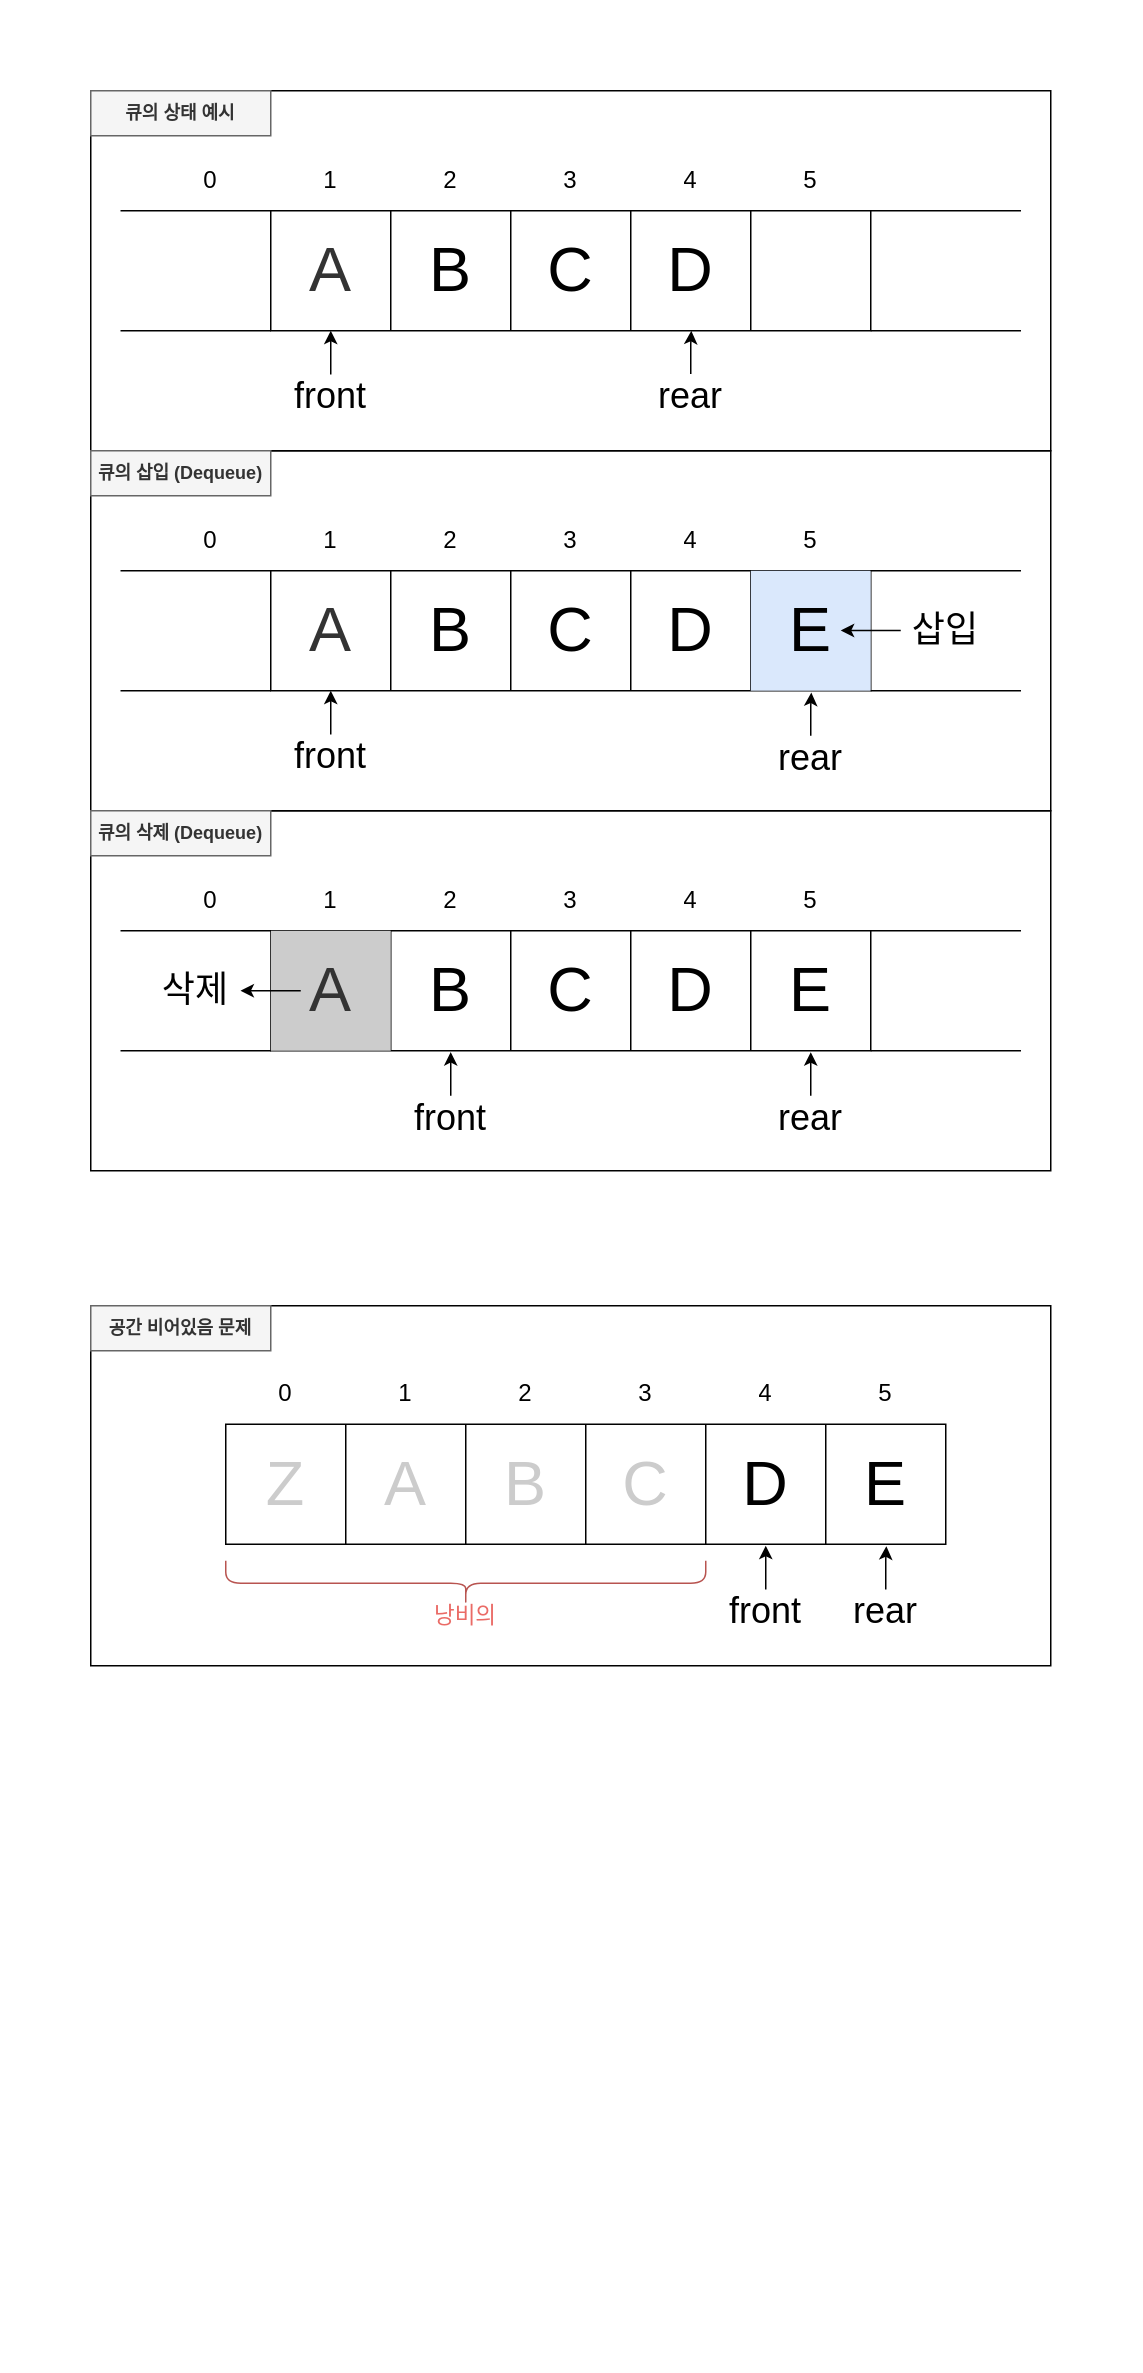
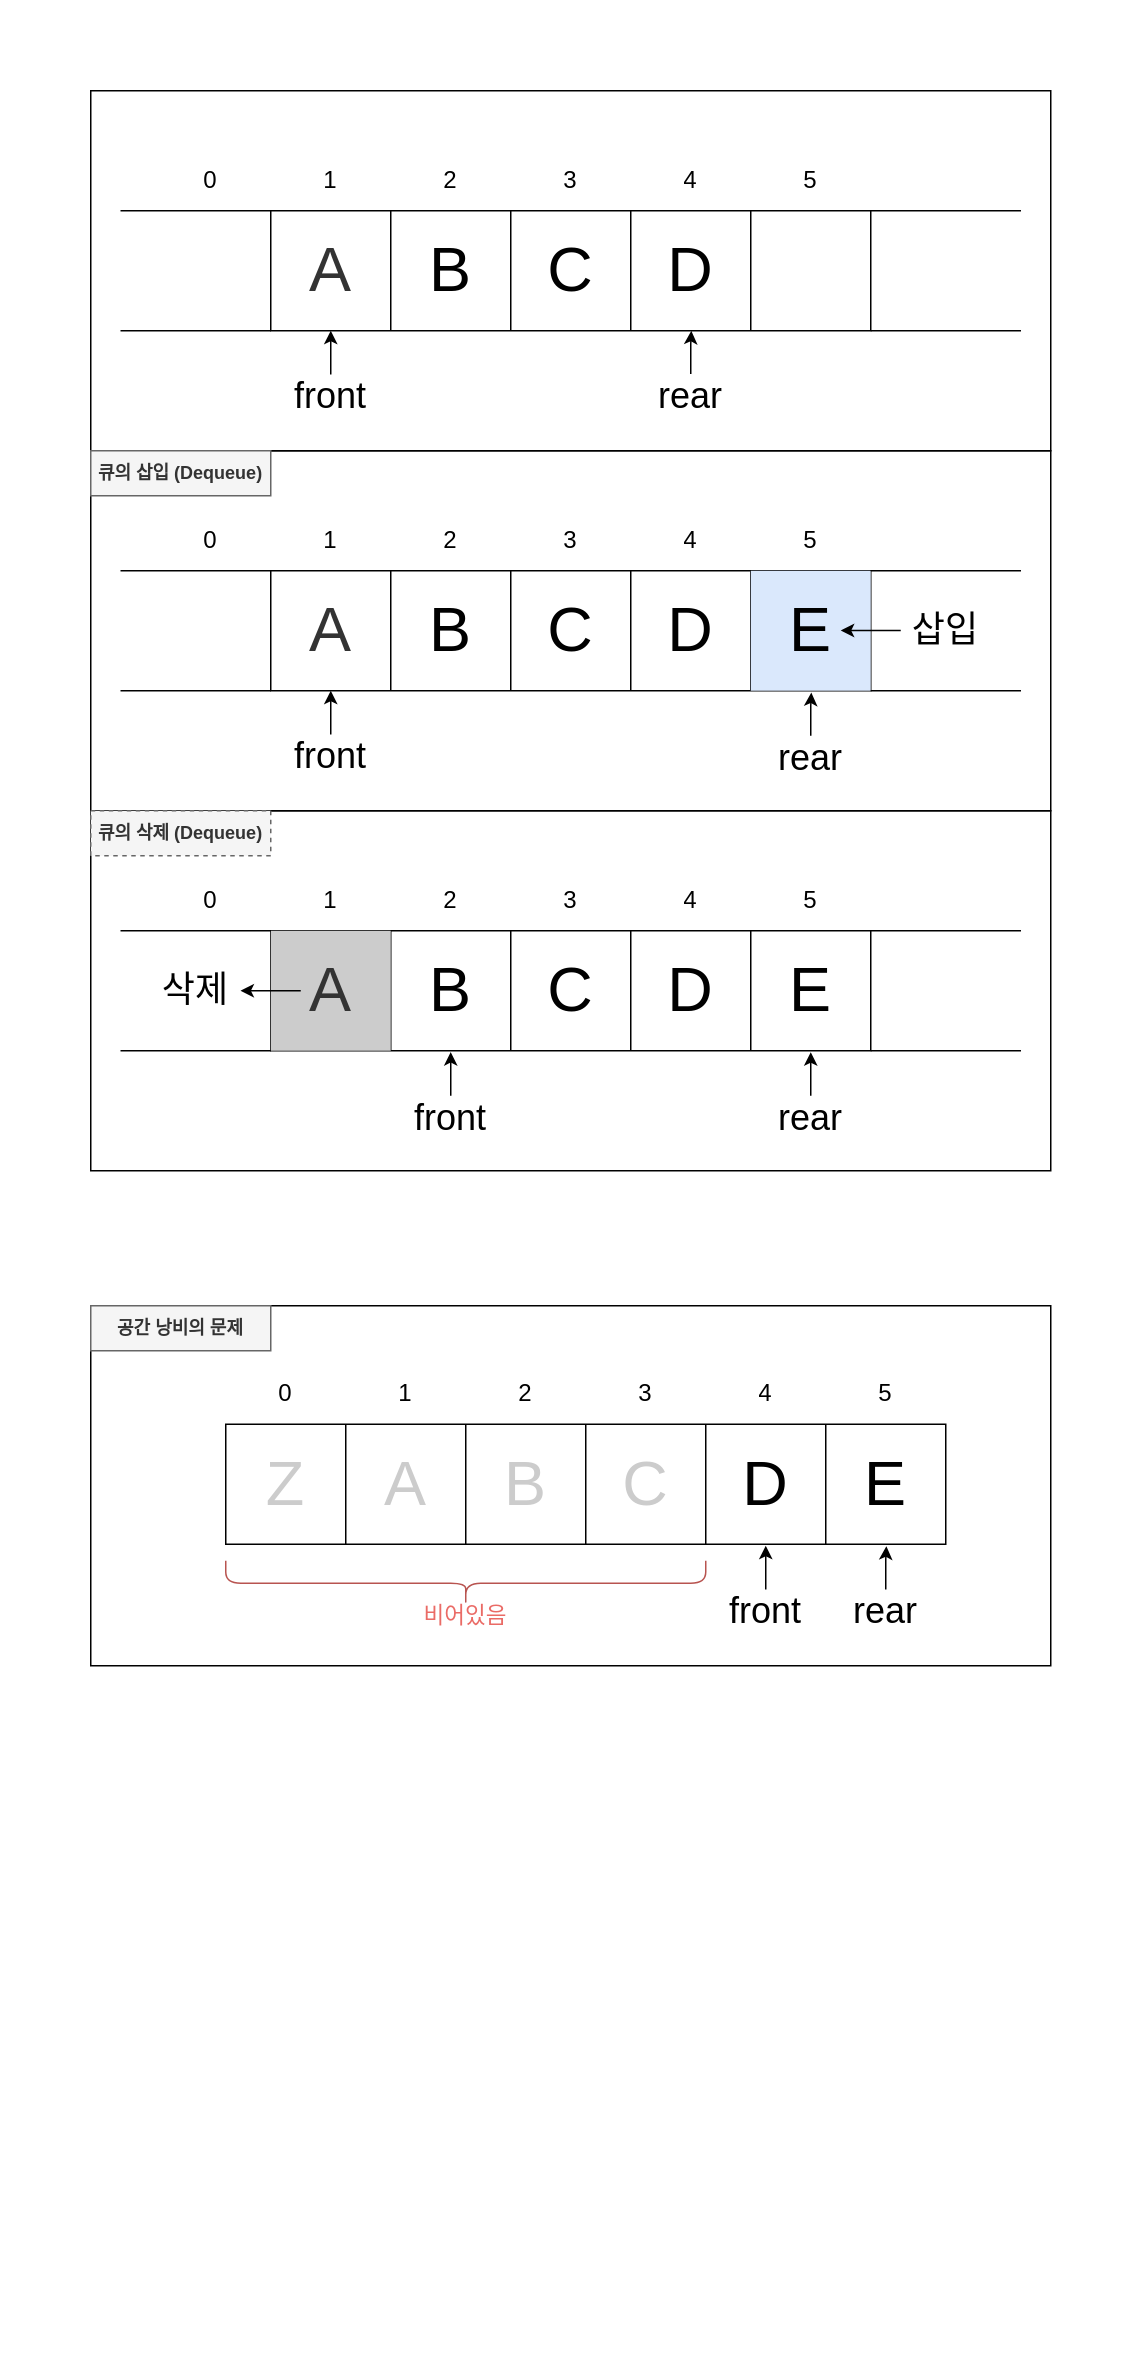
node "큐의 상태 예시": removed
node "큐의 삭제 (Dequeue)": style solid -> dashed
node "공간 비어있음 문제": label "공간 비어있음 문제" -> "공간 낭비의 문제"
node "낭비의": label "낭비의" -> "비어있음"
